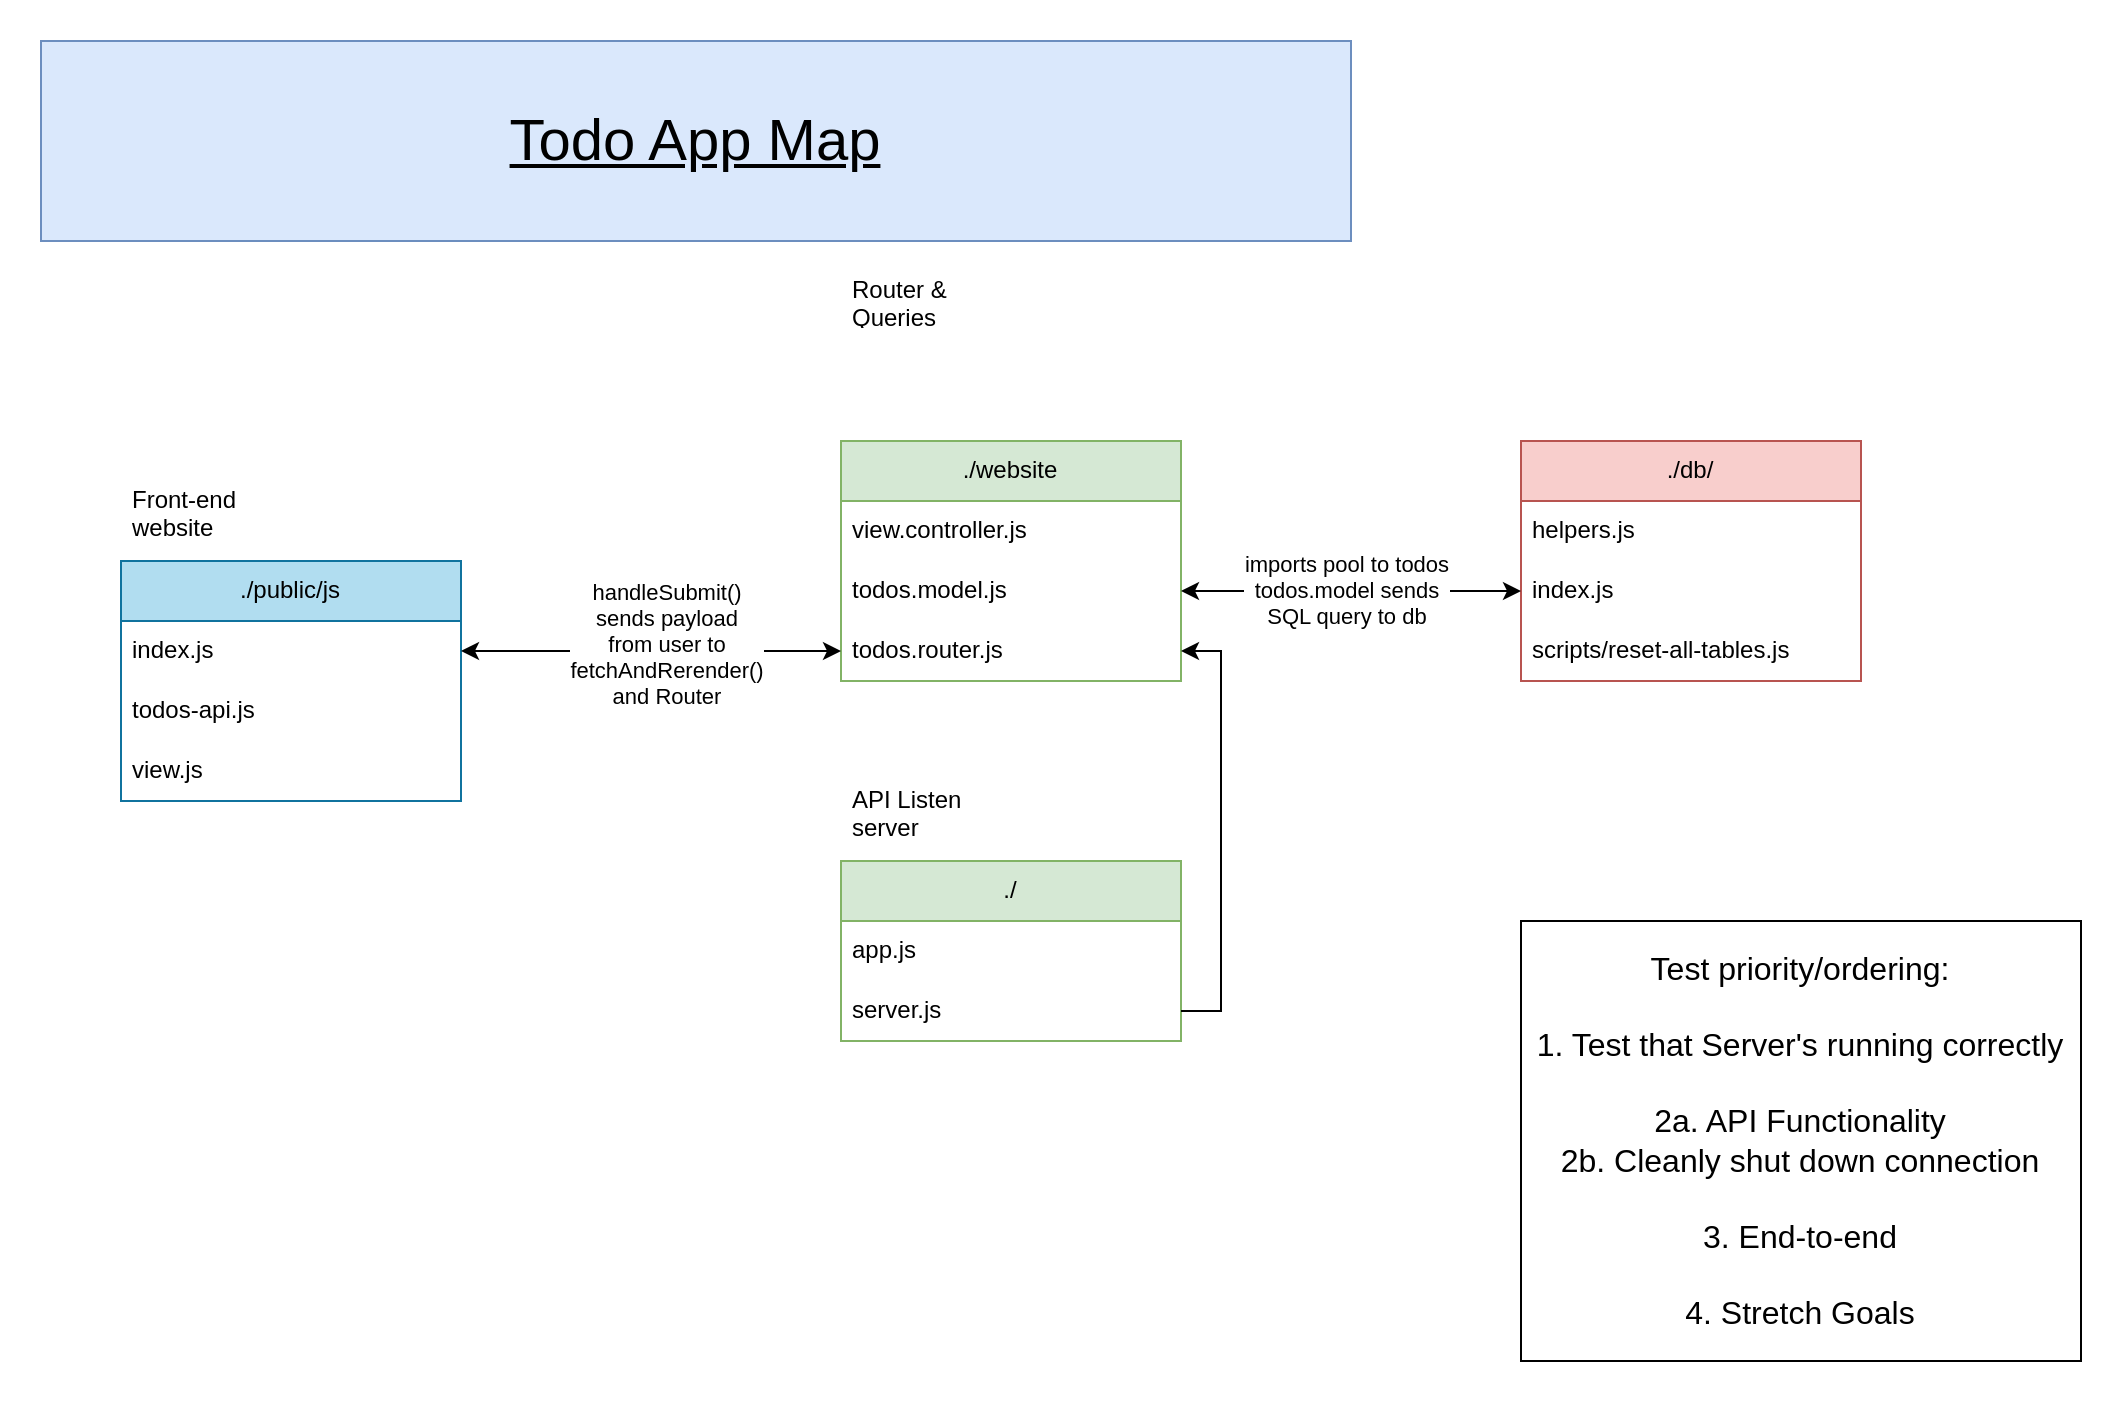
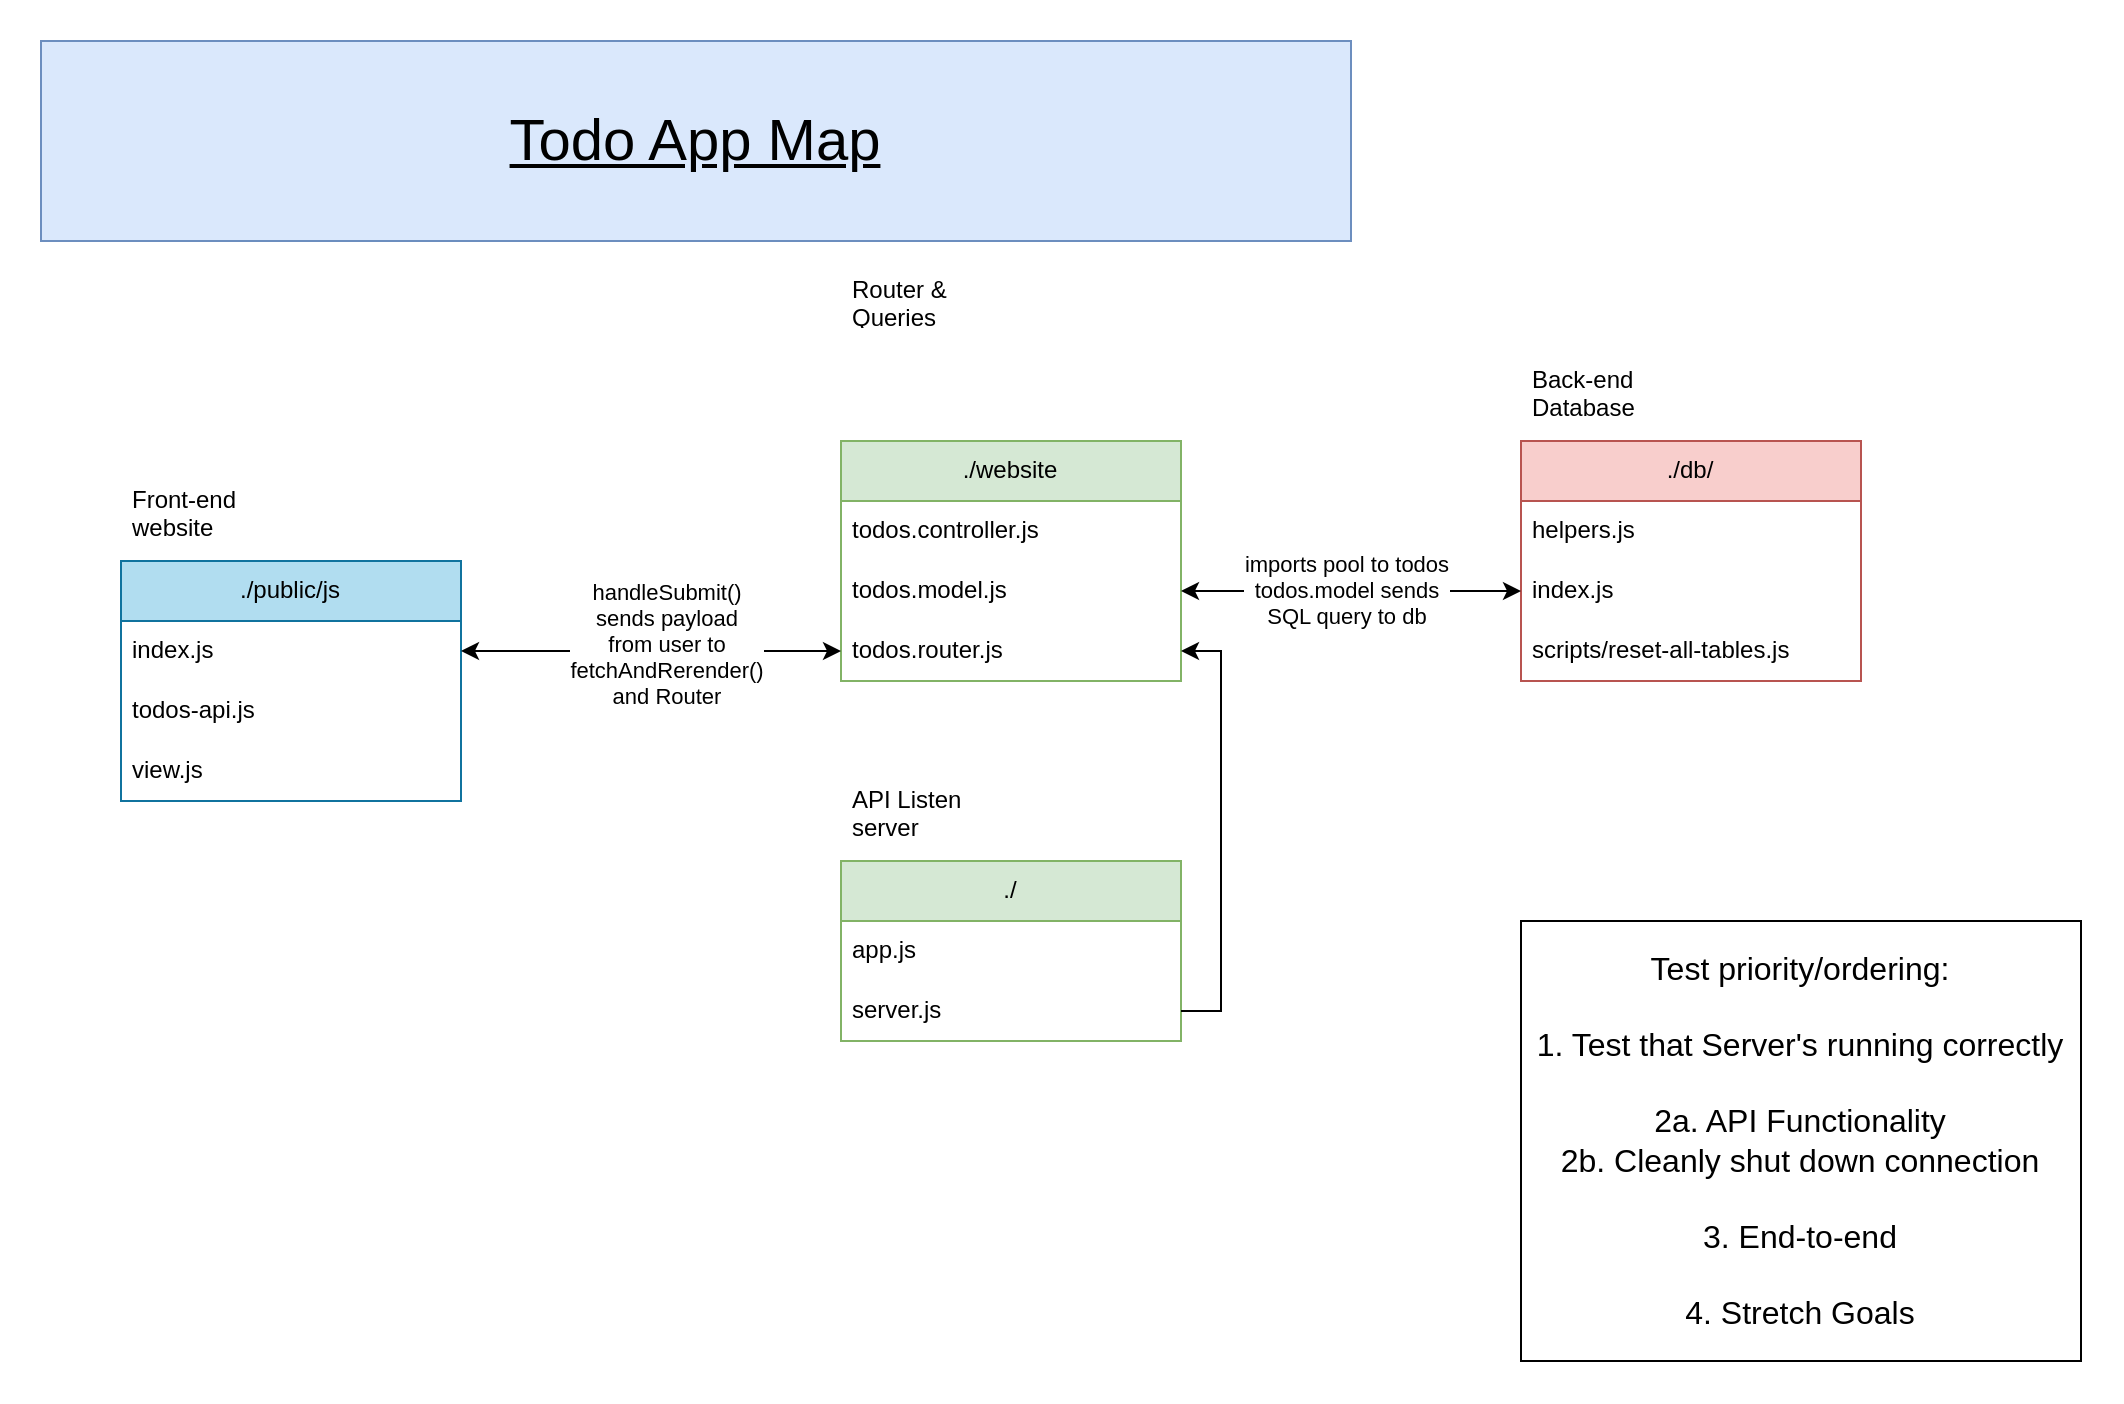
node "Back-end Database": added
node "view.controller.js": label "view.controller.js" -> "todos.controller.js"
